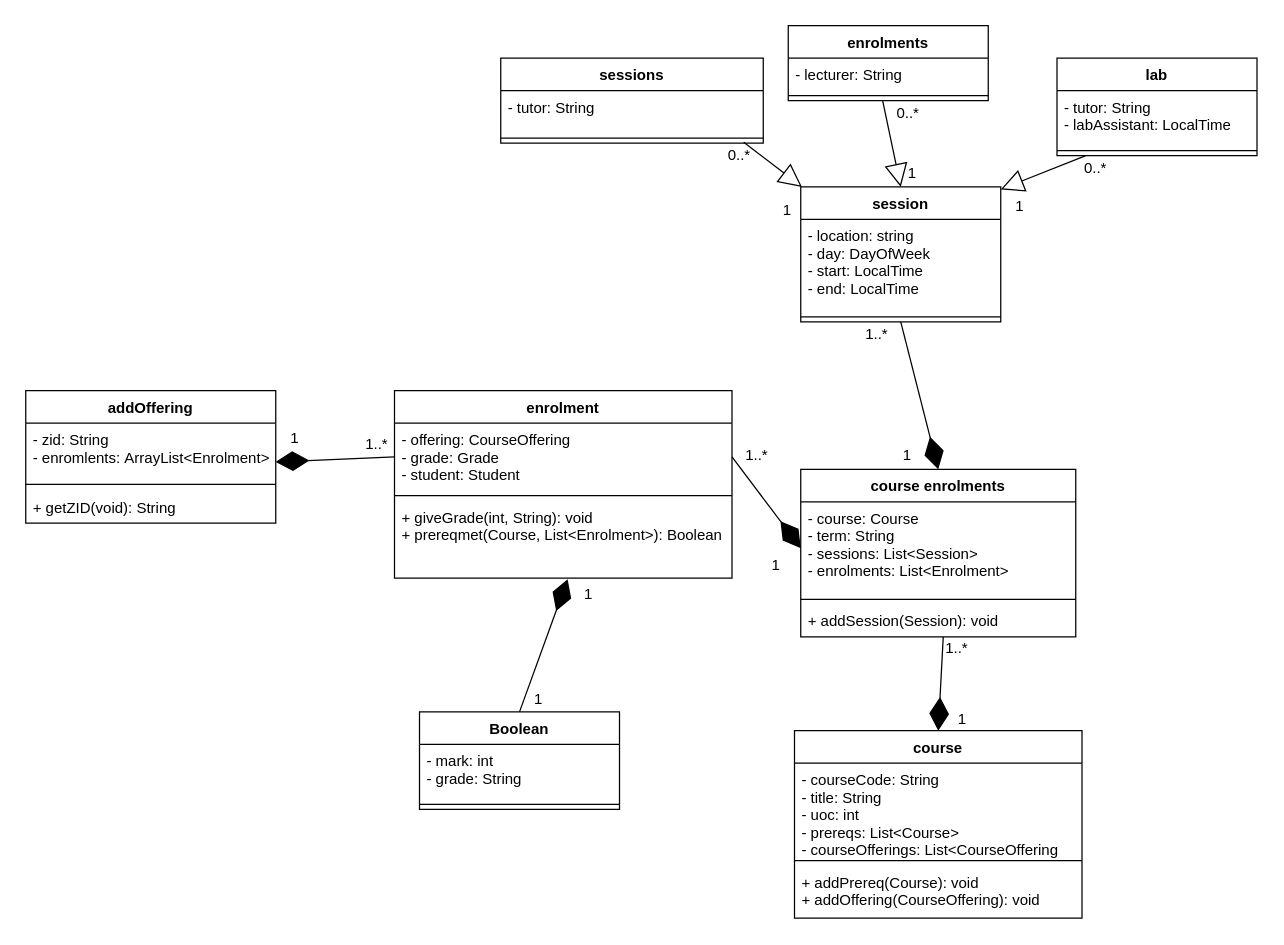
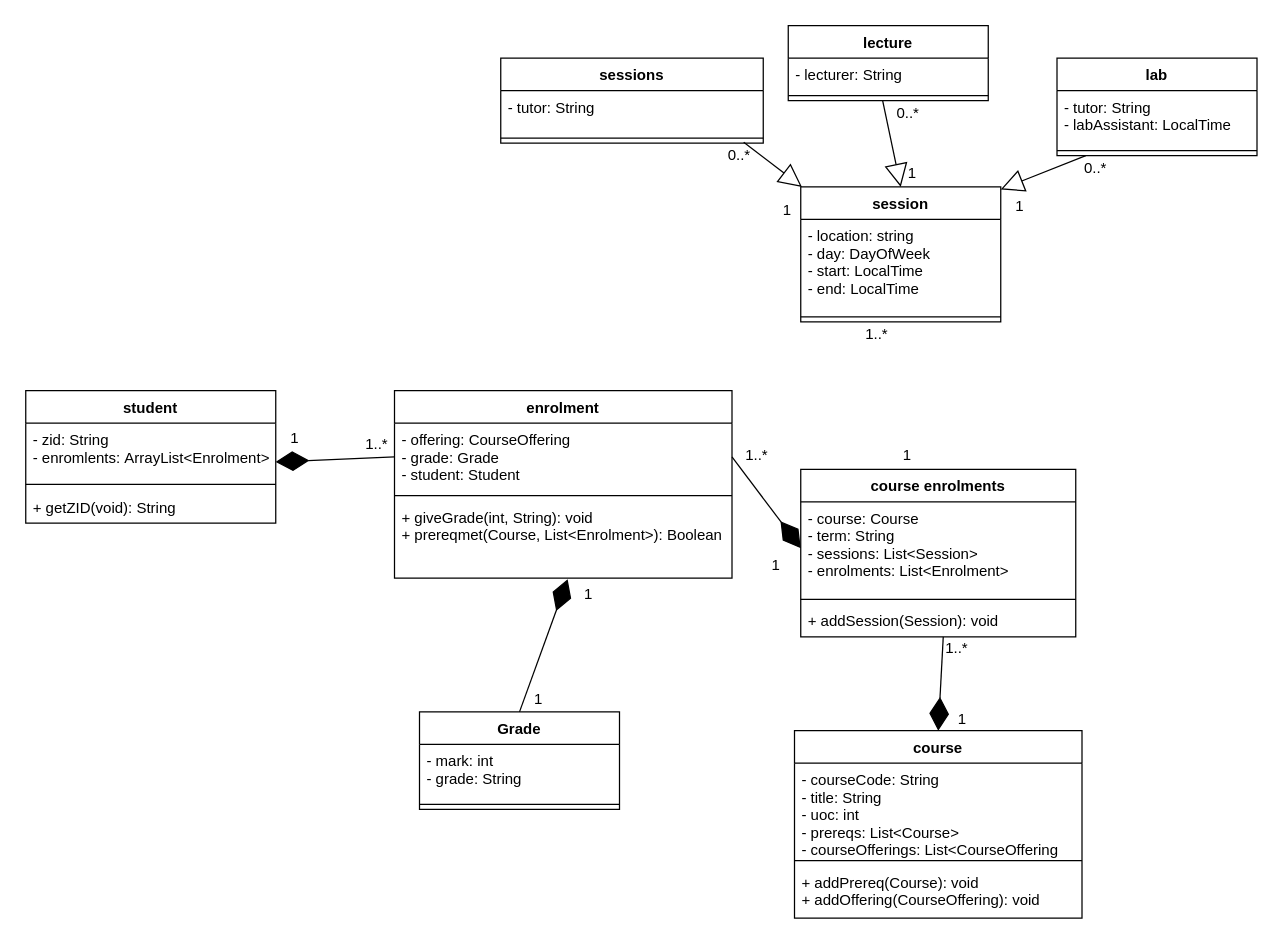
node "enrolments": label "enrolments" -> "lecture"
edge "session" -> "course enrolments": removed
node "addOffering": label "addOffering" -> "student"
node "Boolean": label "Boolean" -> "Grade"
